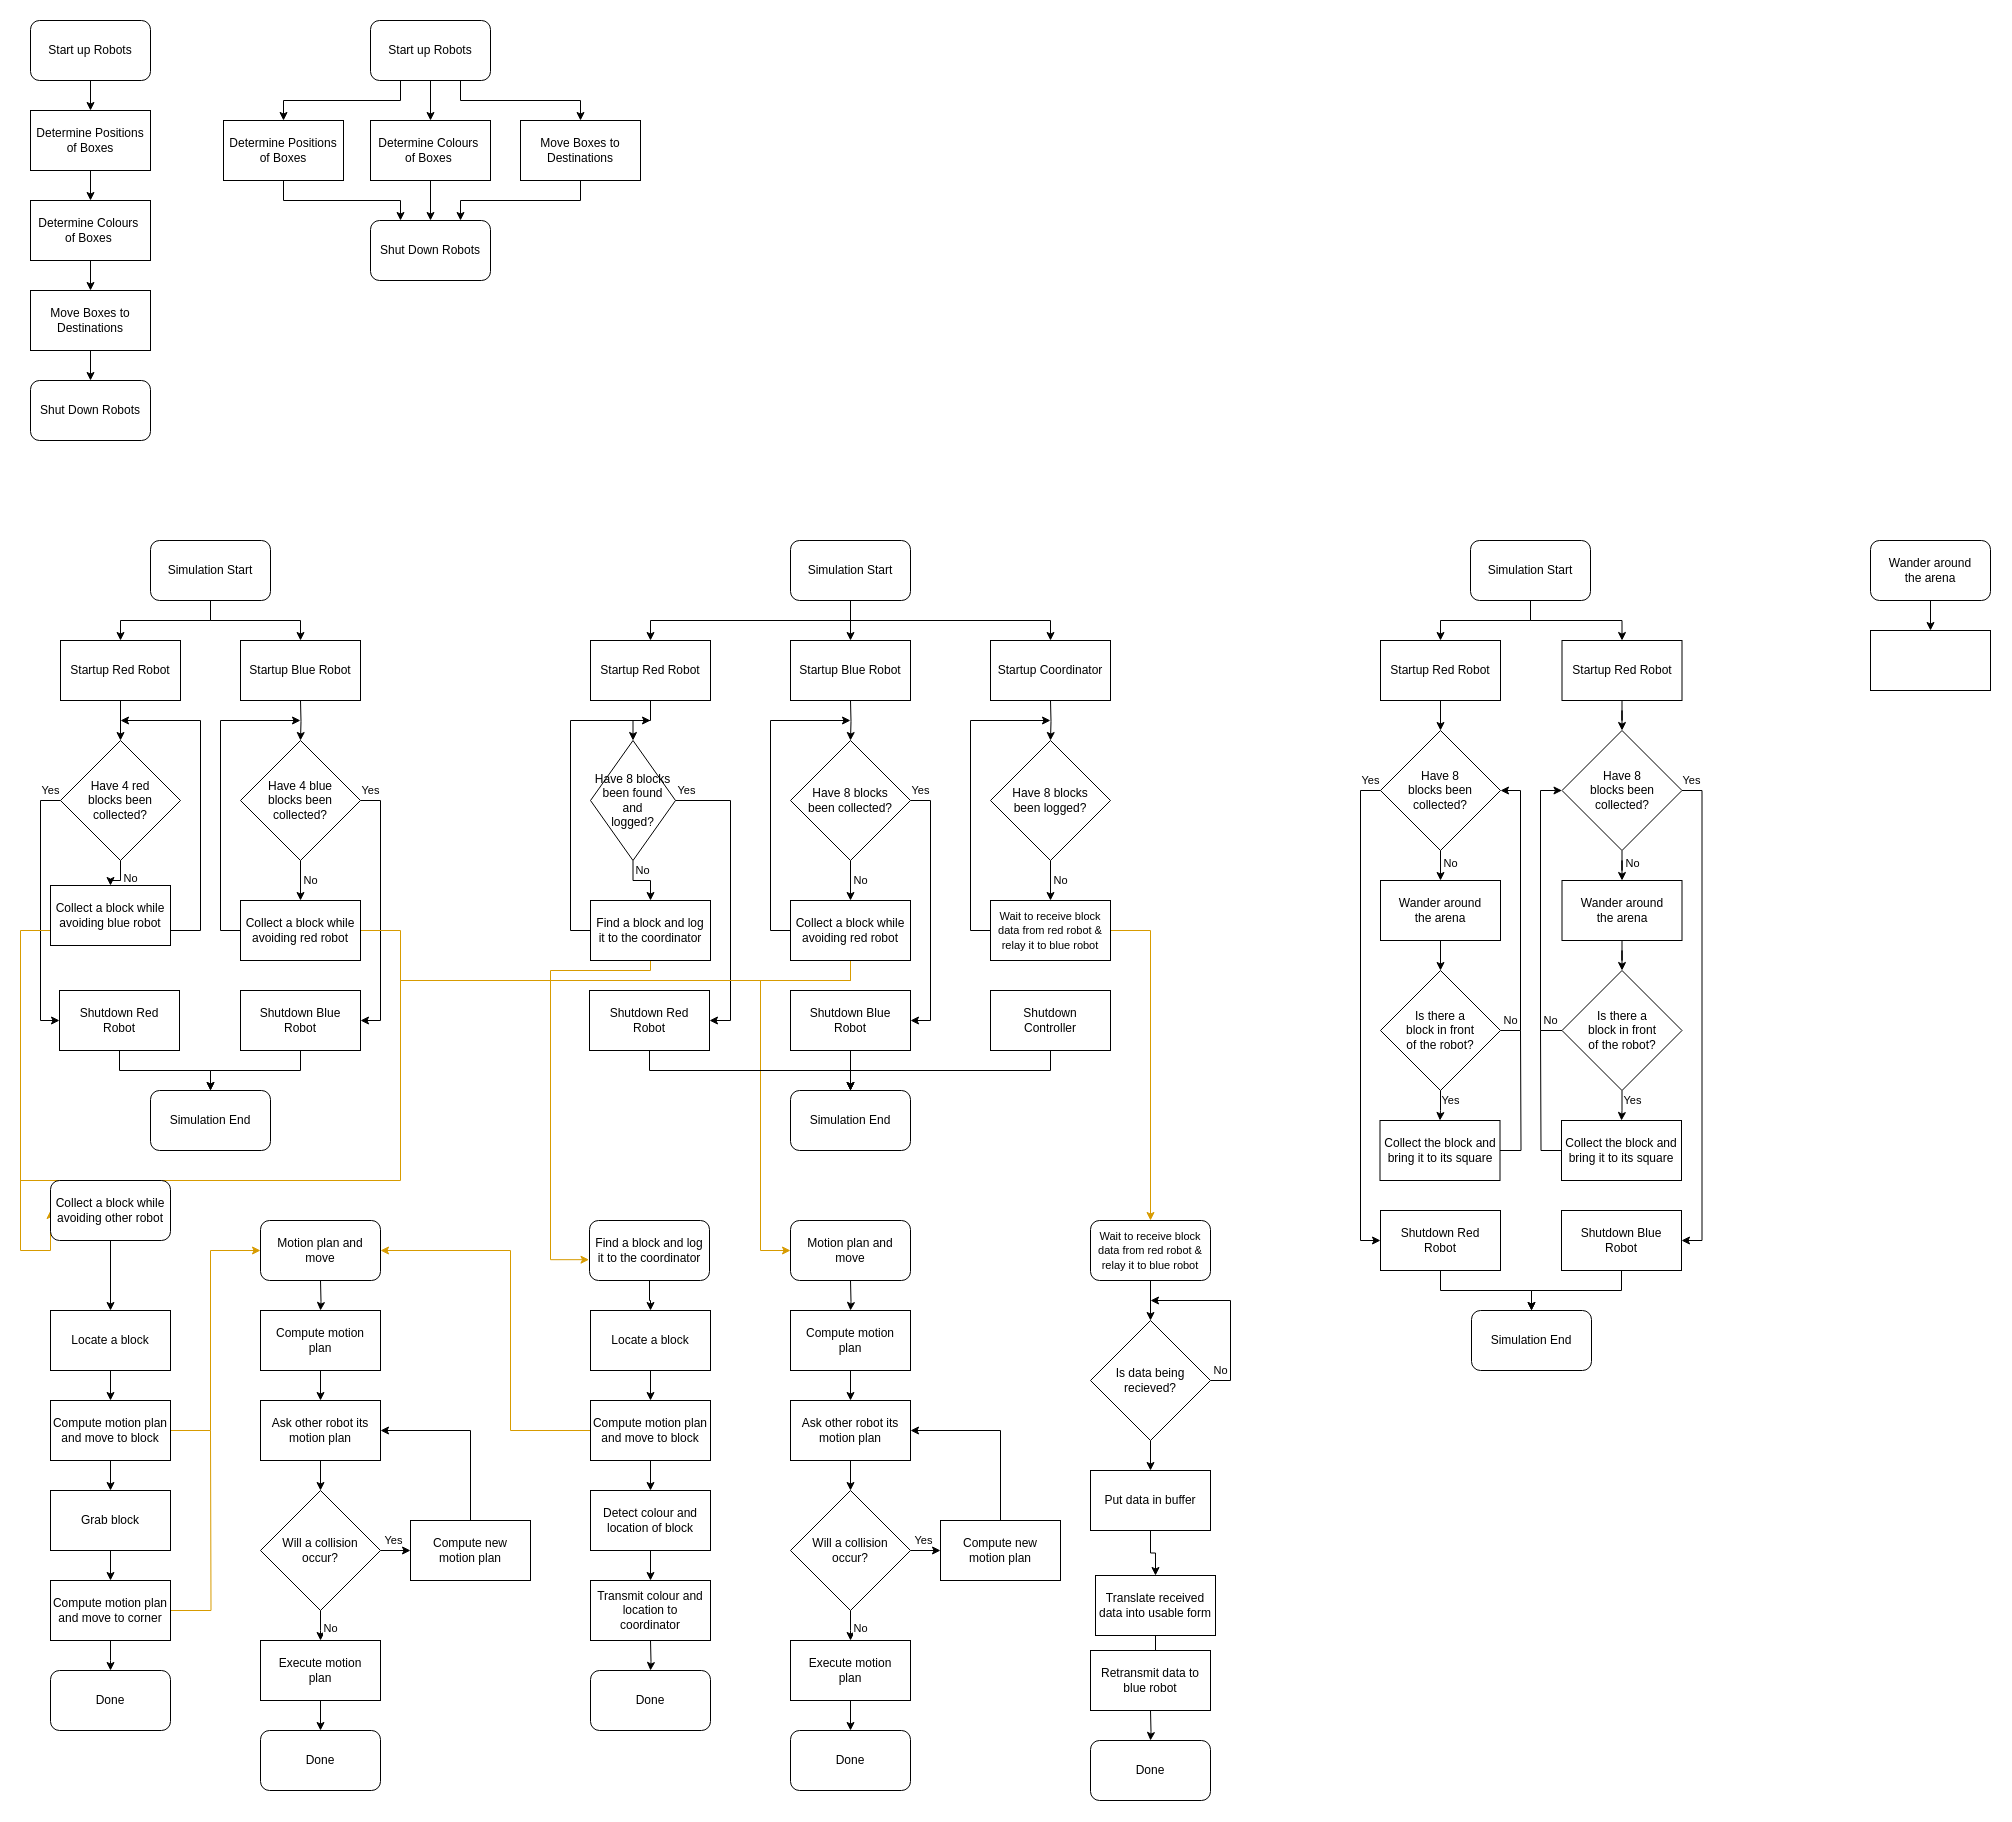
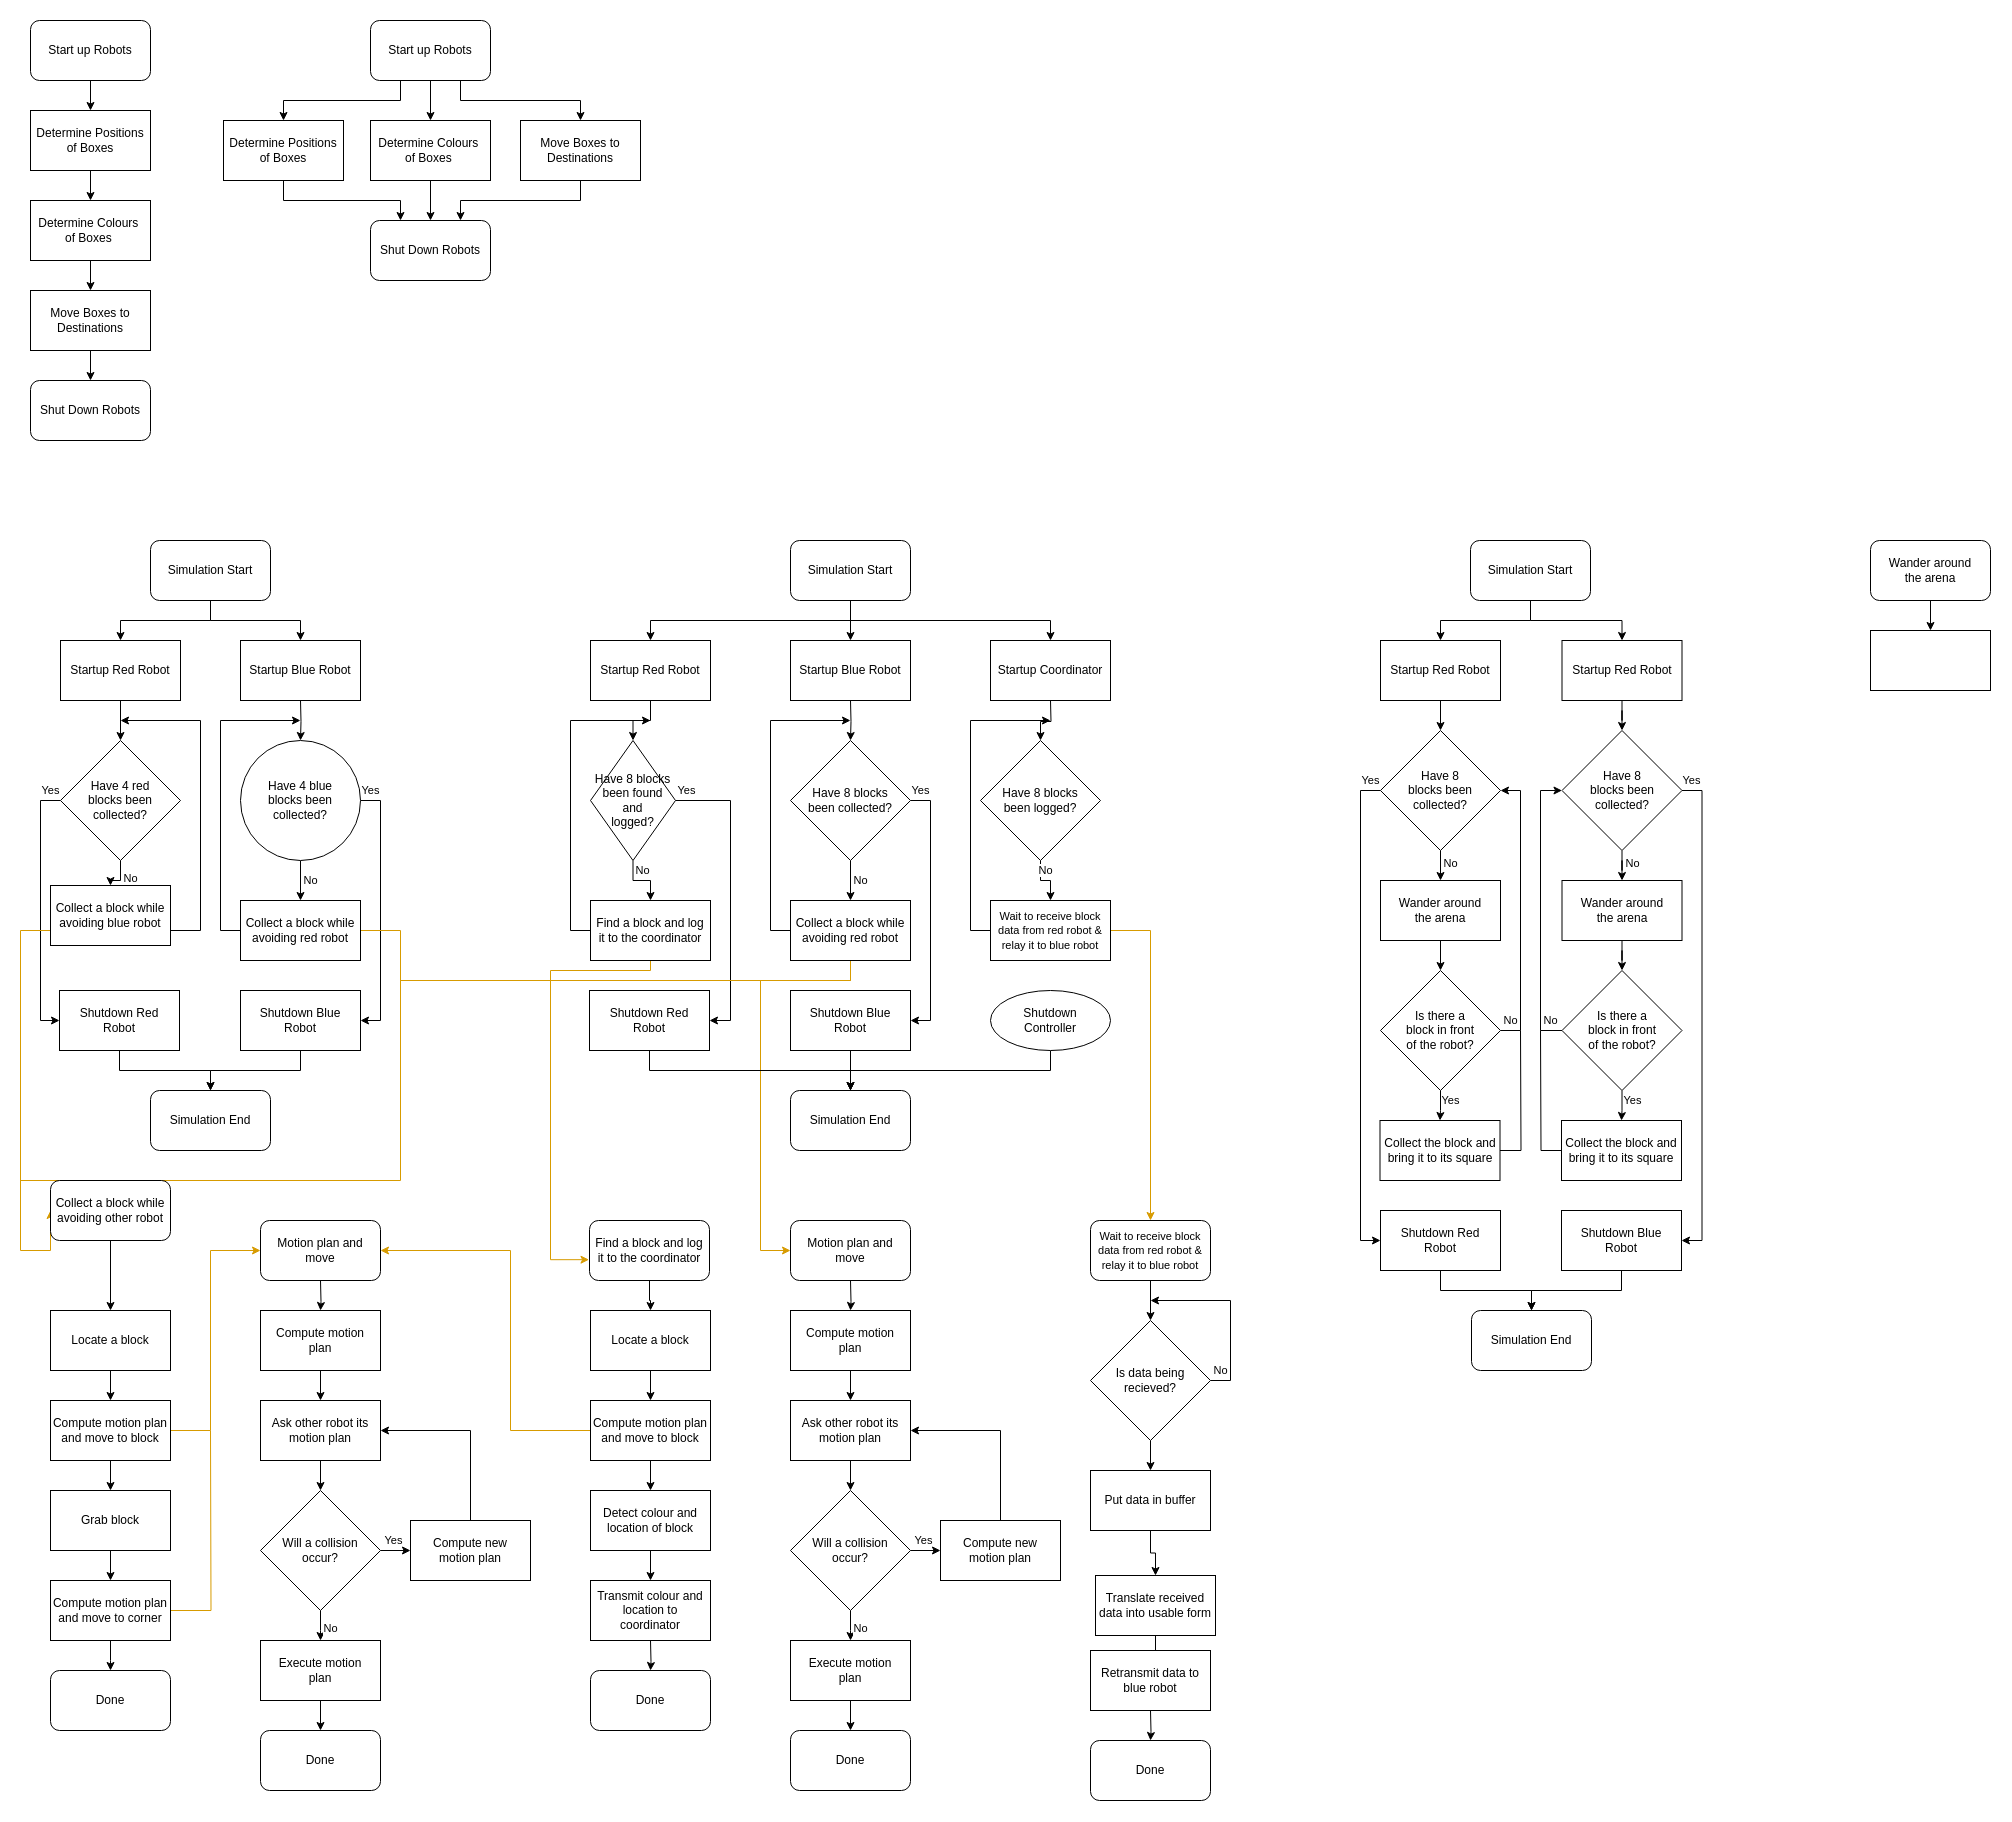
node "Have 4 blue blocks been collected?": shape diamond -> ellipse
node "Have 8 blocks been logged?": moved (1051, 801) -> (1041, 801)
node "Shutdown Controller": shape rectangle -> ellipse
